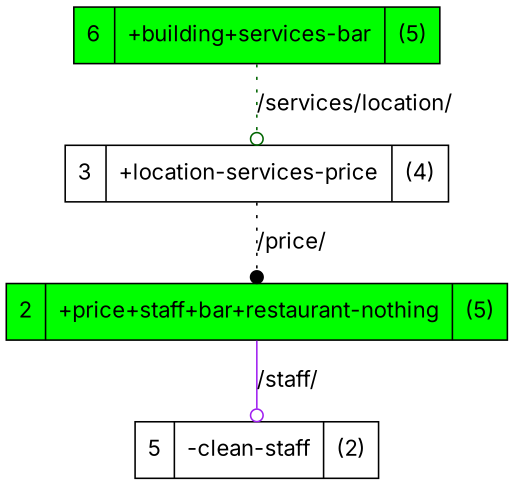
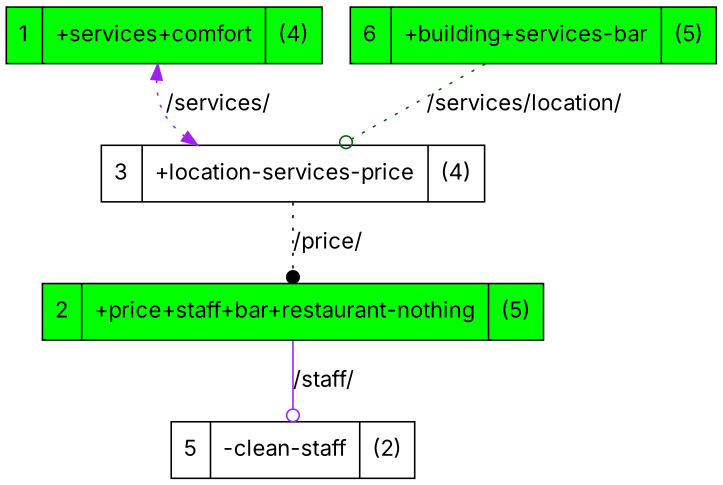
node "1": added
